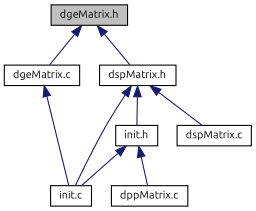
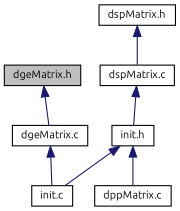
edge "dspMatrix.h" -> "dgeMatrix.h": removed
edge "init.h" -> "dspMatrix.h": now "init.h" -> "dspMatrix.c"
edge "init.c" -> "dspMatrix.h": removed
